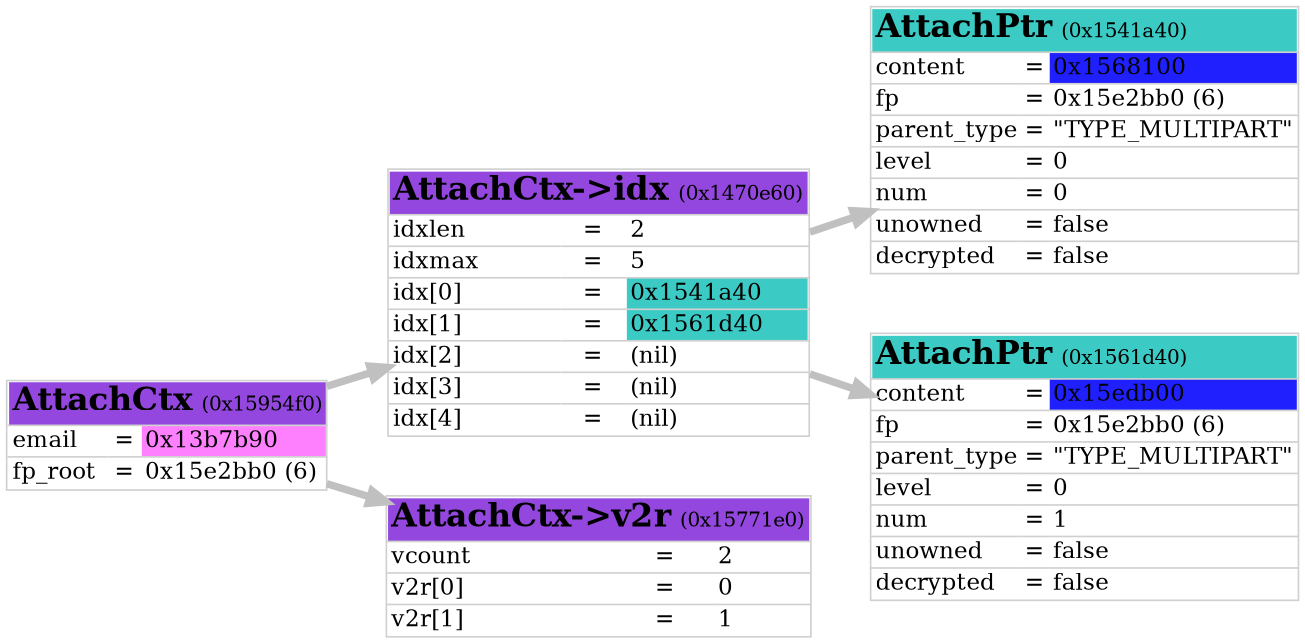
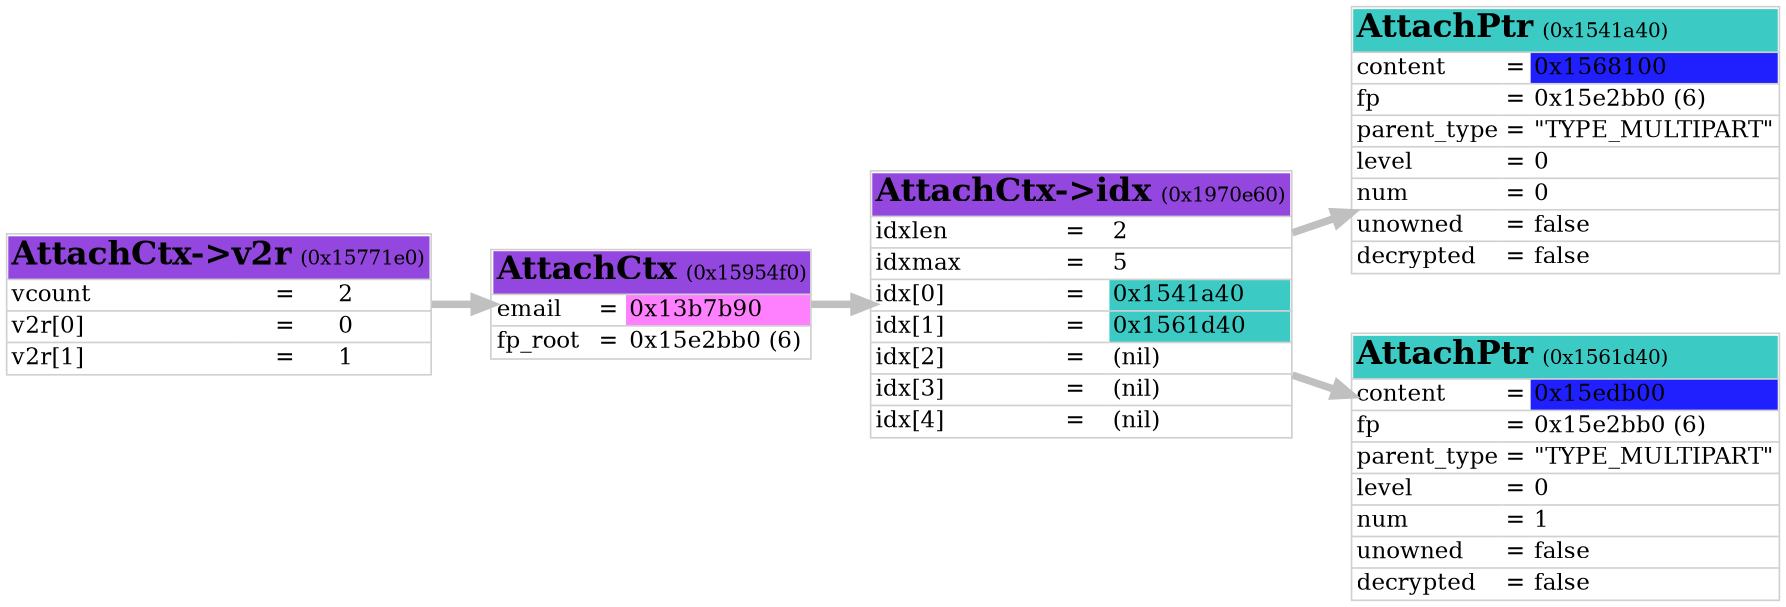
node "AttachCtx->idx": text "(0x1470e60)" -> "(0x1970e60)"
edge "AttachCtx" -> "AttachCtx->v2r": reversed
